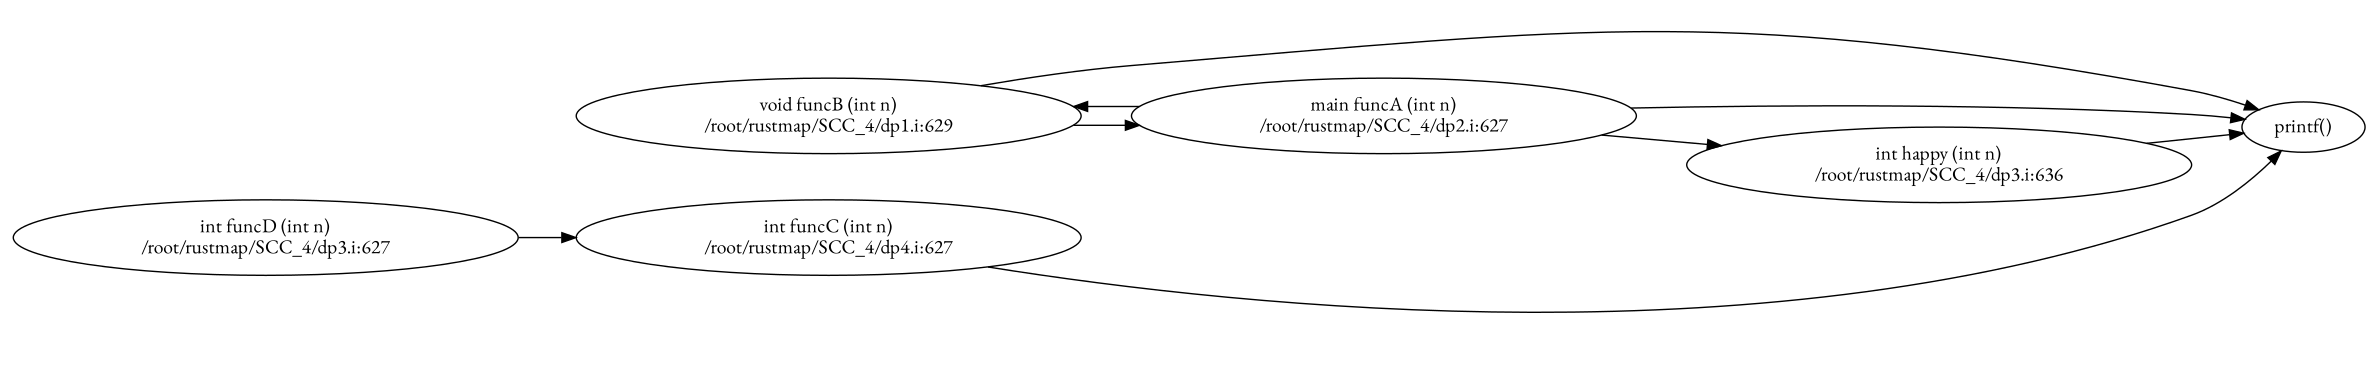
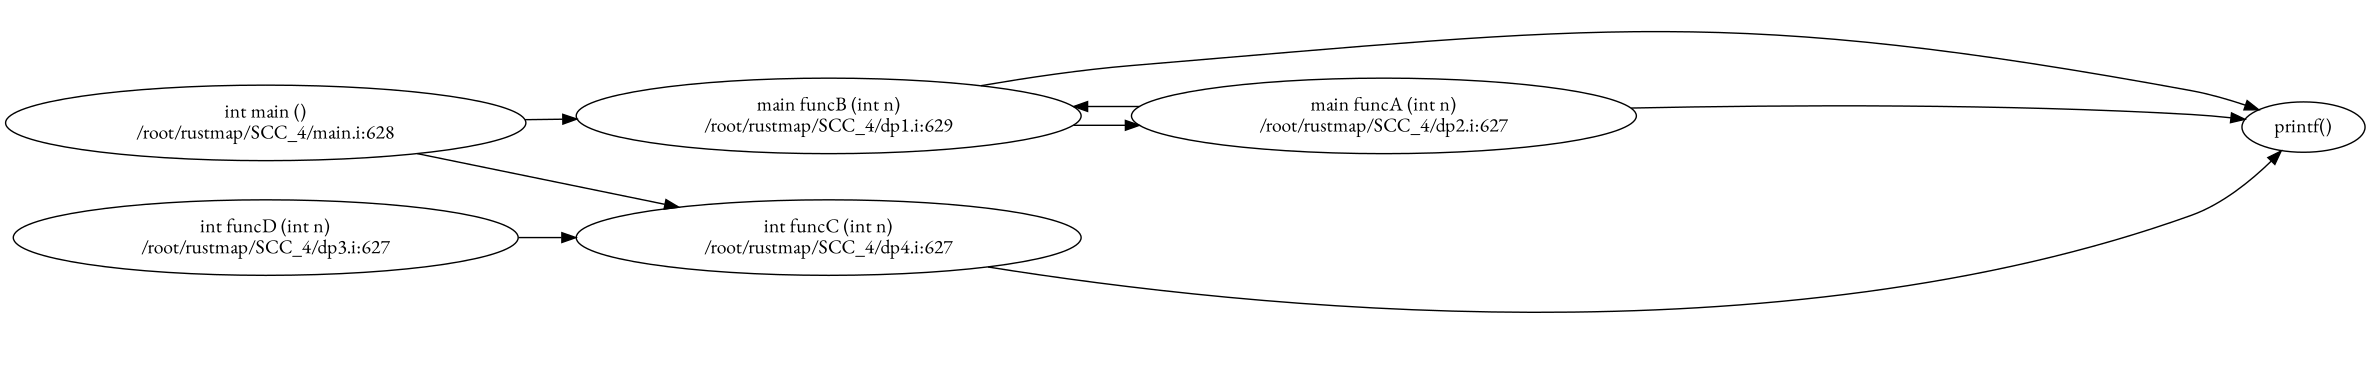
node "void funcB (int n) /root/rustmap/SCC_4/dp1.i:629": label "void funcB (int n) /root/rustmap/SCC_4/dp1.i:629" -> "main funcB (int n) /root/rustmap/SCC_4/dp1.i:629"
node "int main () /root/rustmap/SCC_4/main.i:628": added
node "int happy (int n) /root/rustmap/SCC_4/dp3.i:636": removed
